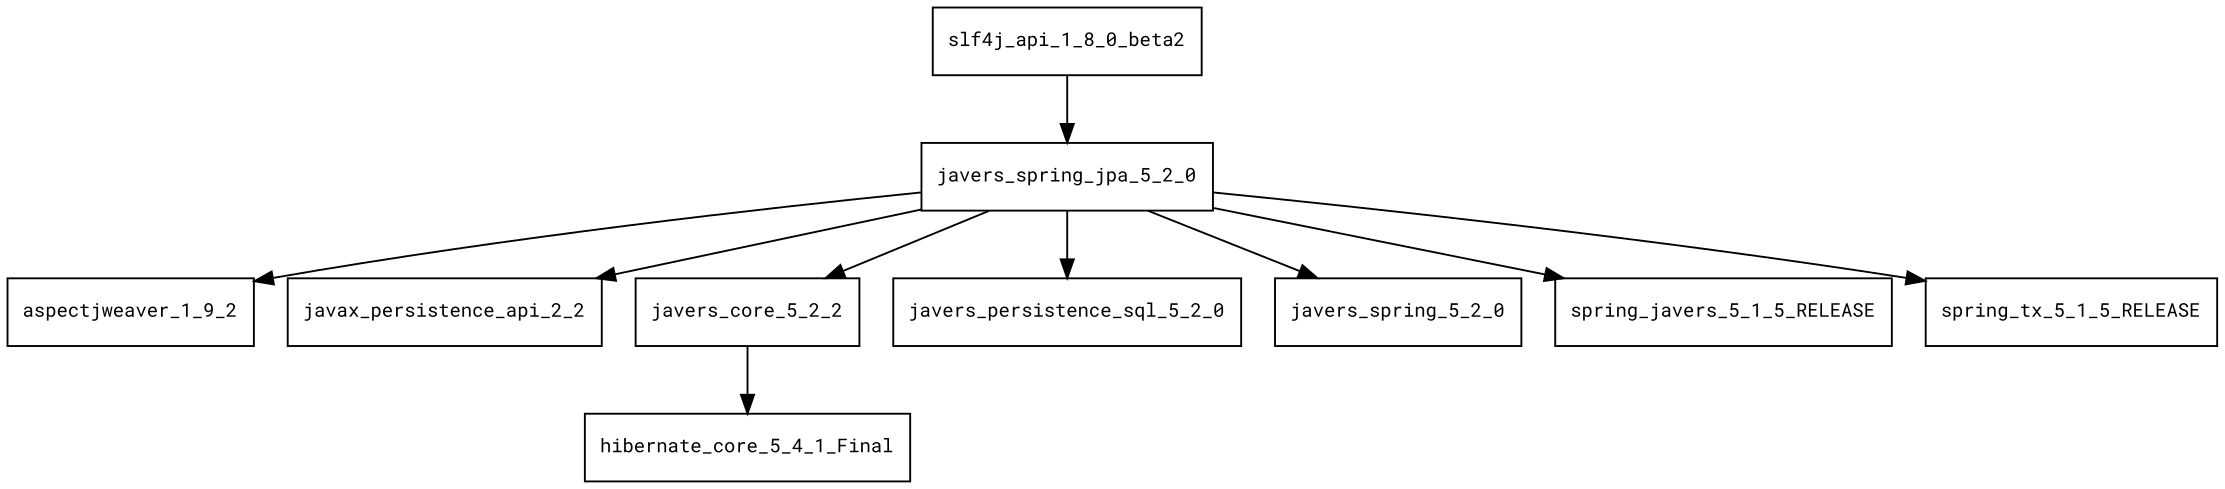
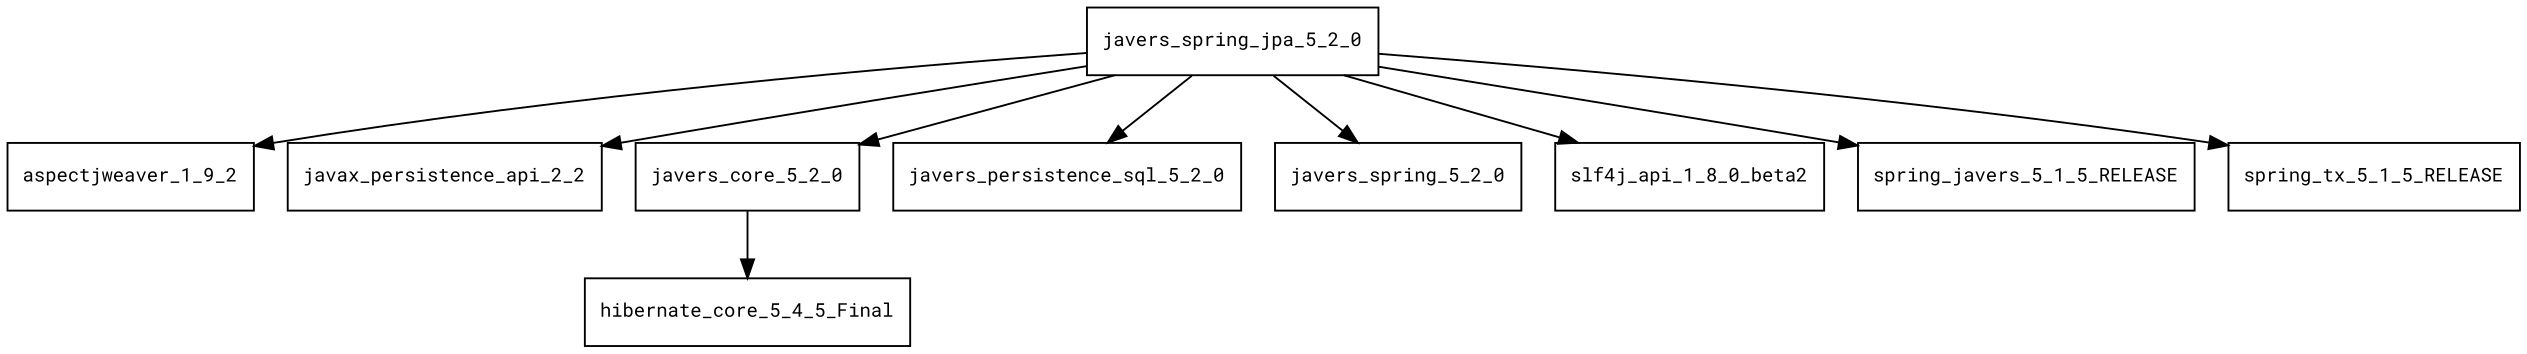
edge "slf4j_api_1_8_0_beta2" -> "javers_spring_jpa_5_2_0": reversed
node "javers_core_5_2_2": label "javers_core_5_2_2" -> "javers_core_5_2_0"
node "hibernate_core_5_4_1_Final": label "hibernate_core_5_4_1_Final" -> "hibernate_core_5_4_5_Final"
